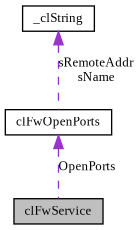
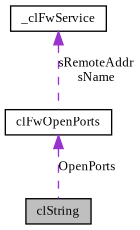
node "_clString": label "_clString" -> "_clFwService"
node "clFwService": label "clFwService" -> "clString"
